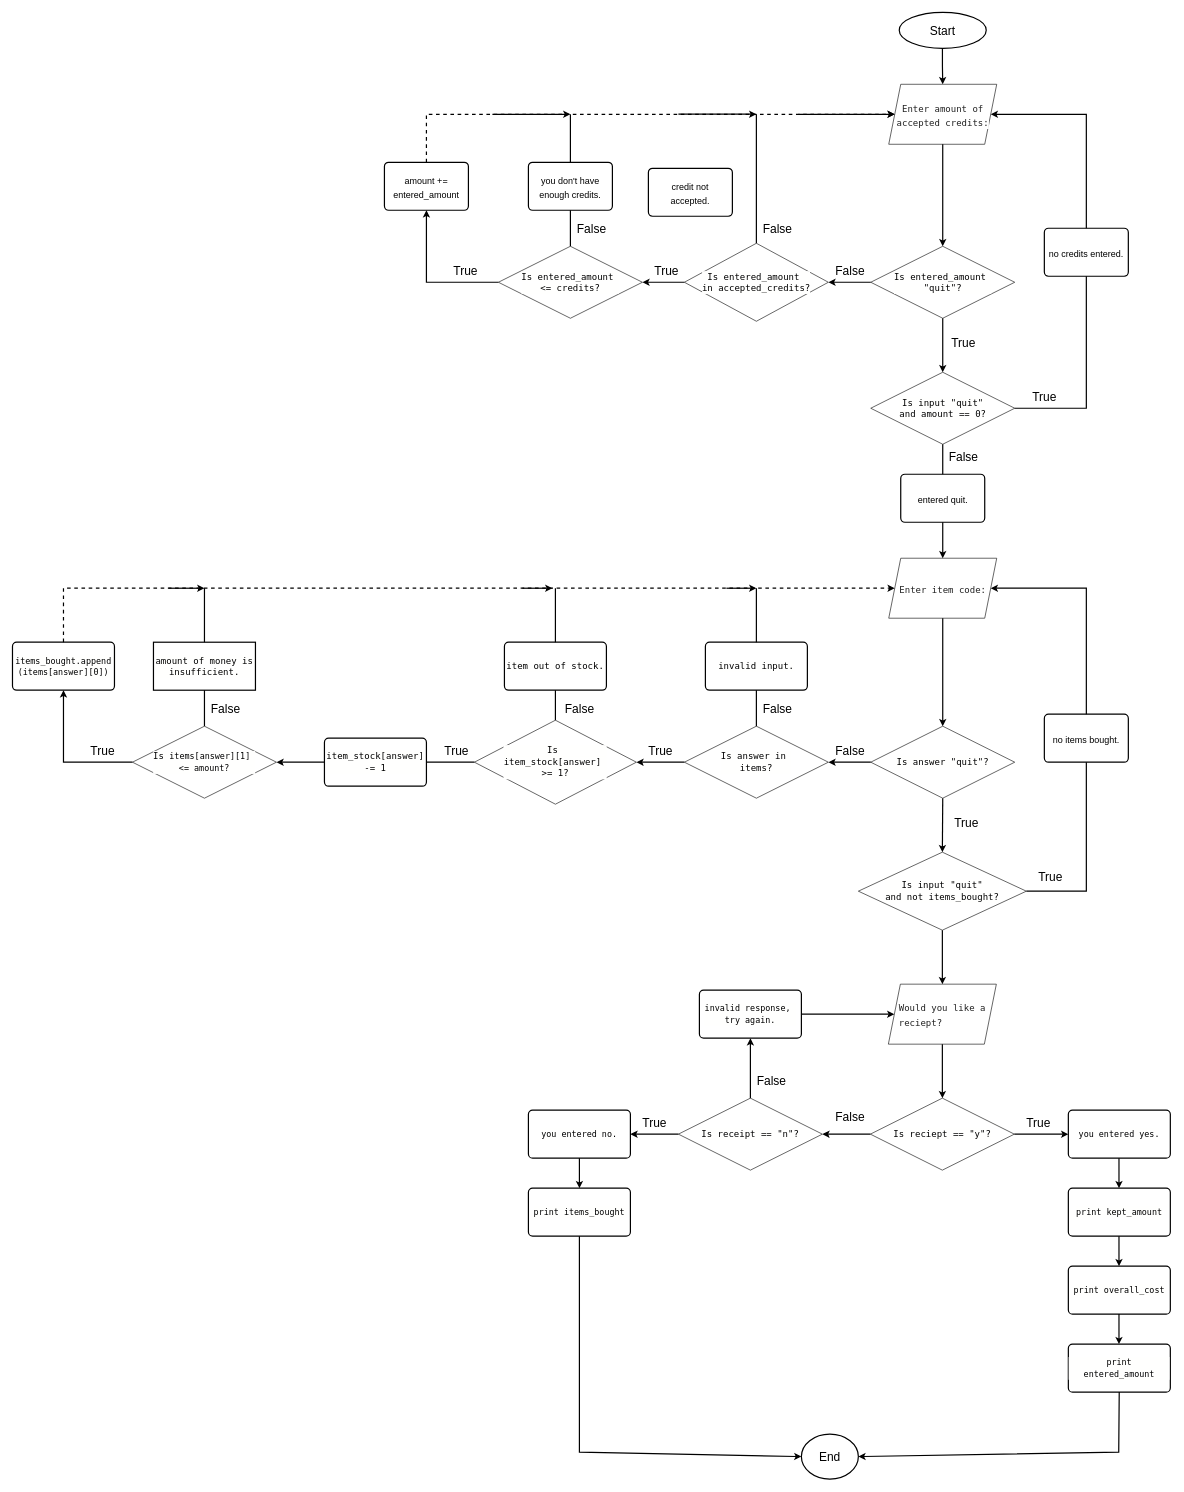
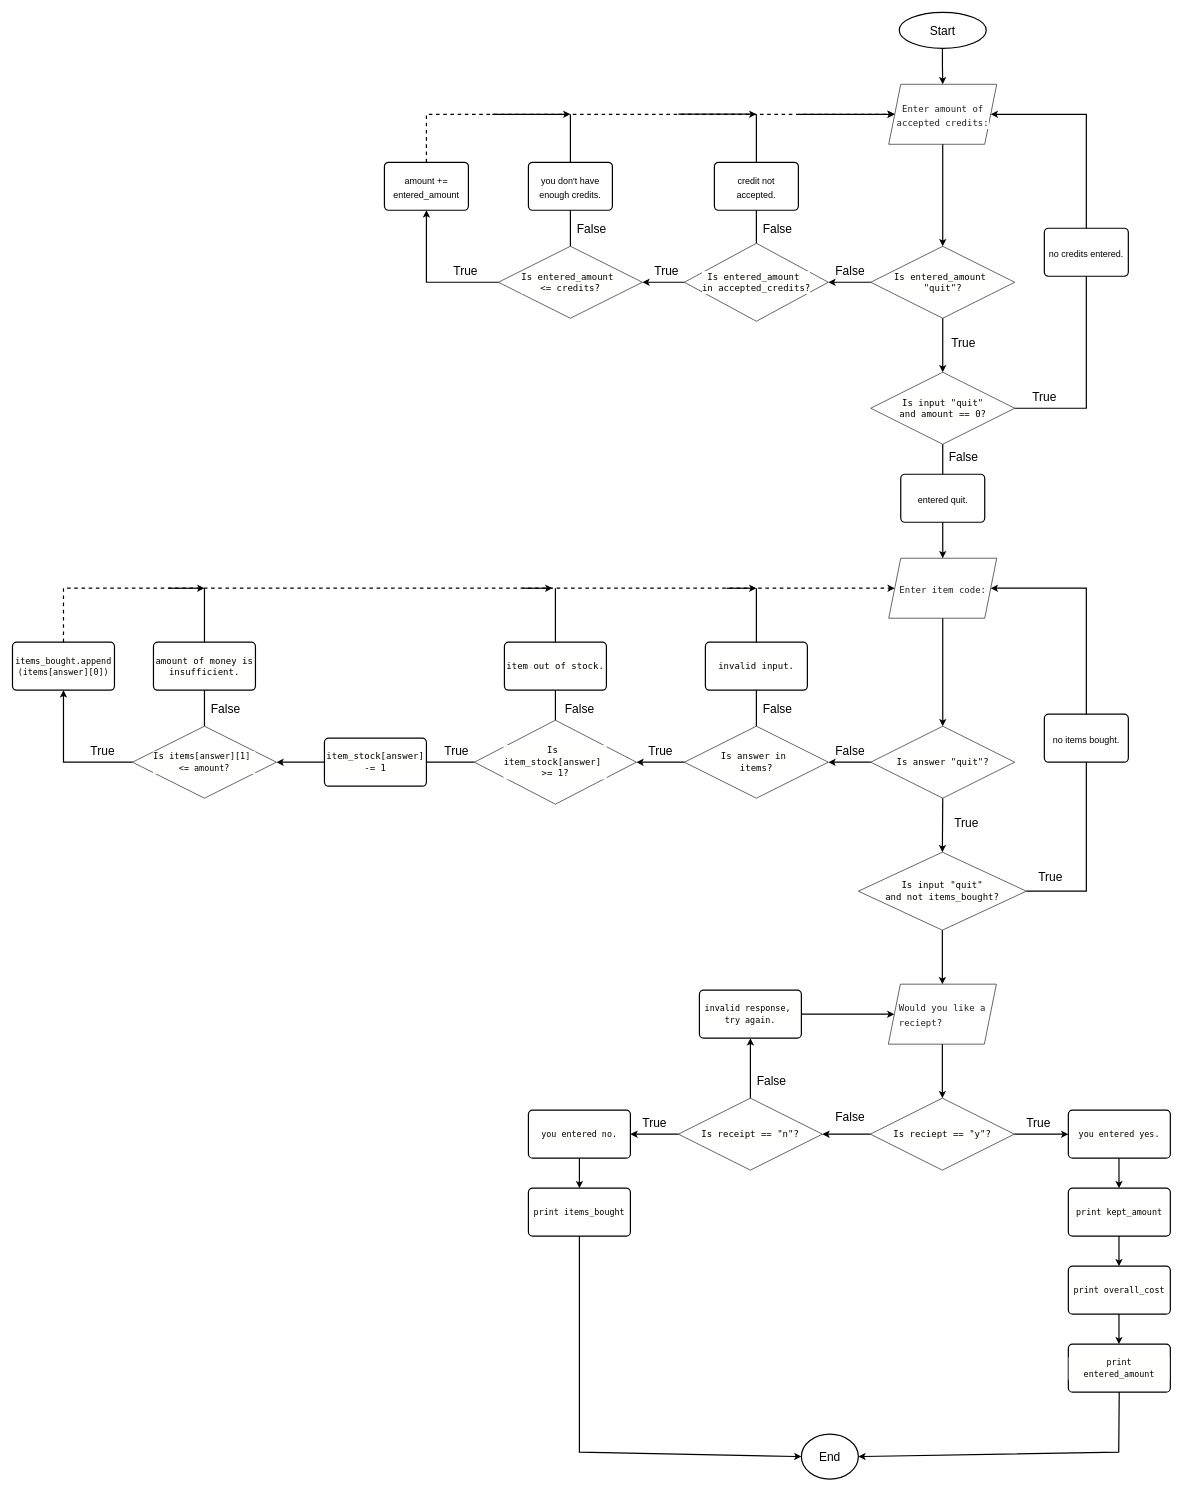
node "credit not accepted.": moved (690, 192) -> (756, 186)
node "amount of money is insufficient.": shape rectangle -> rounded rectangle
